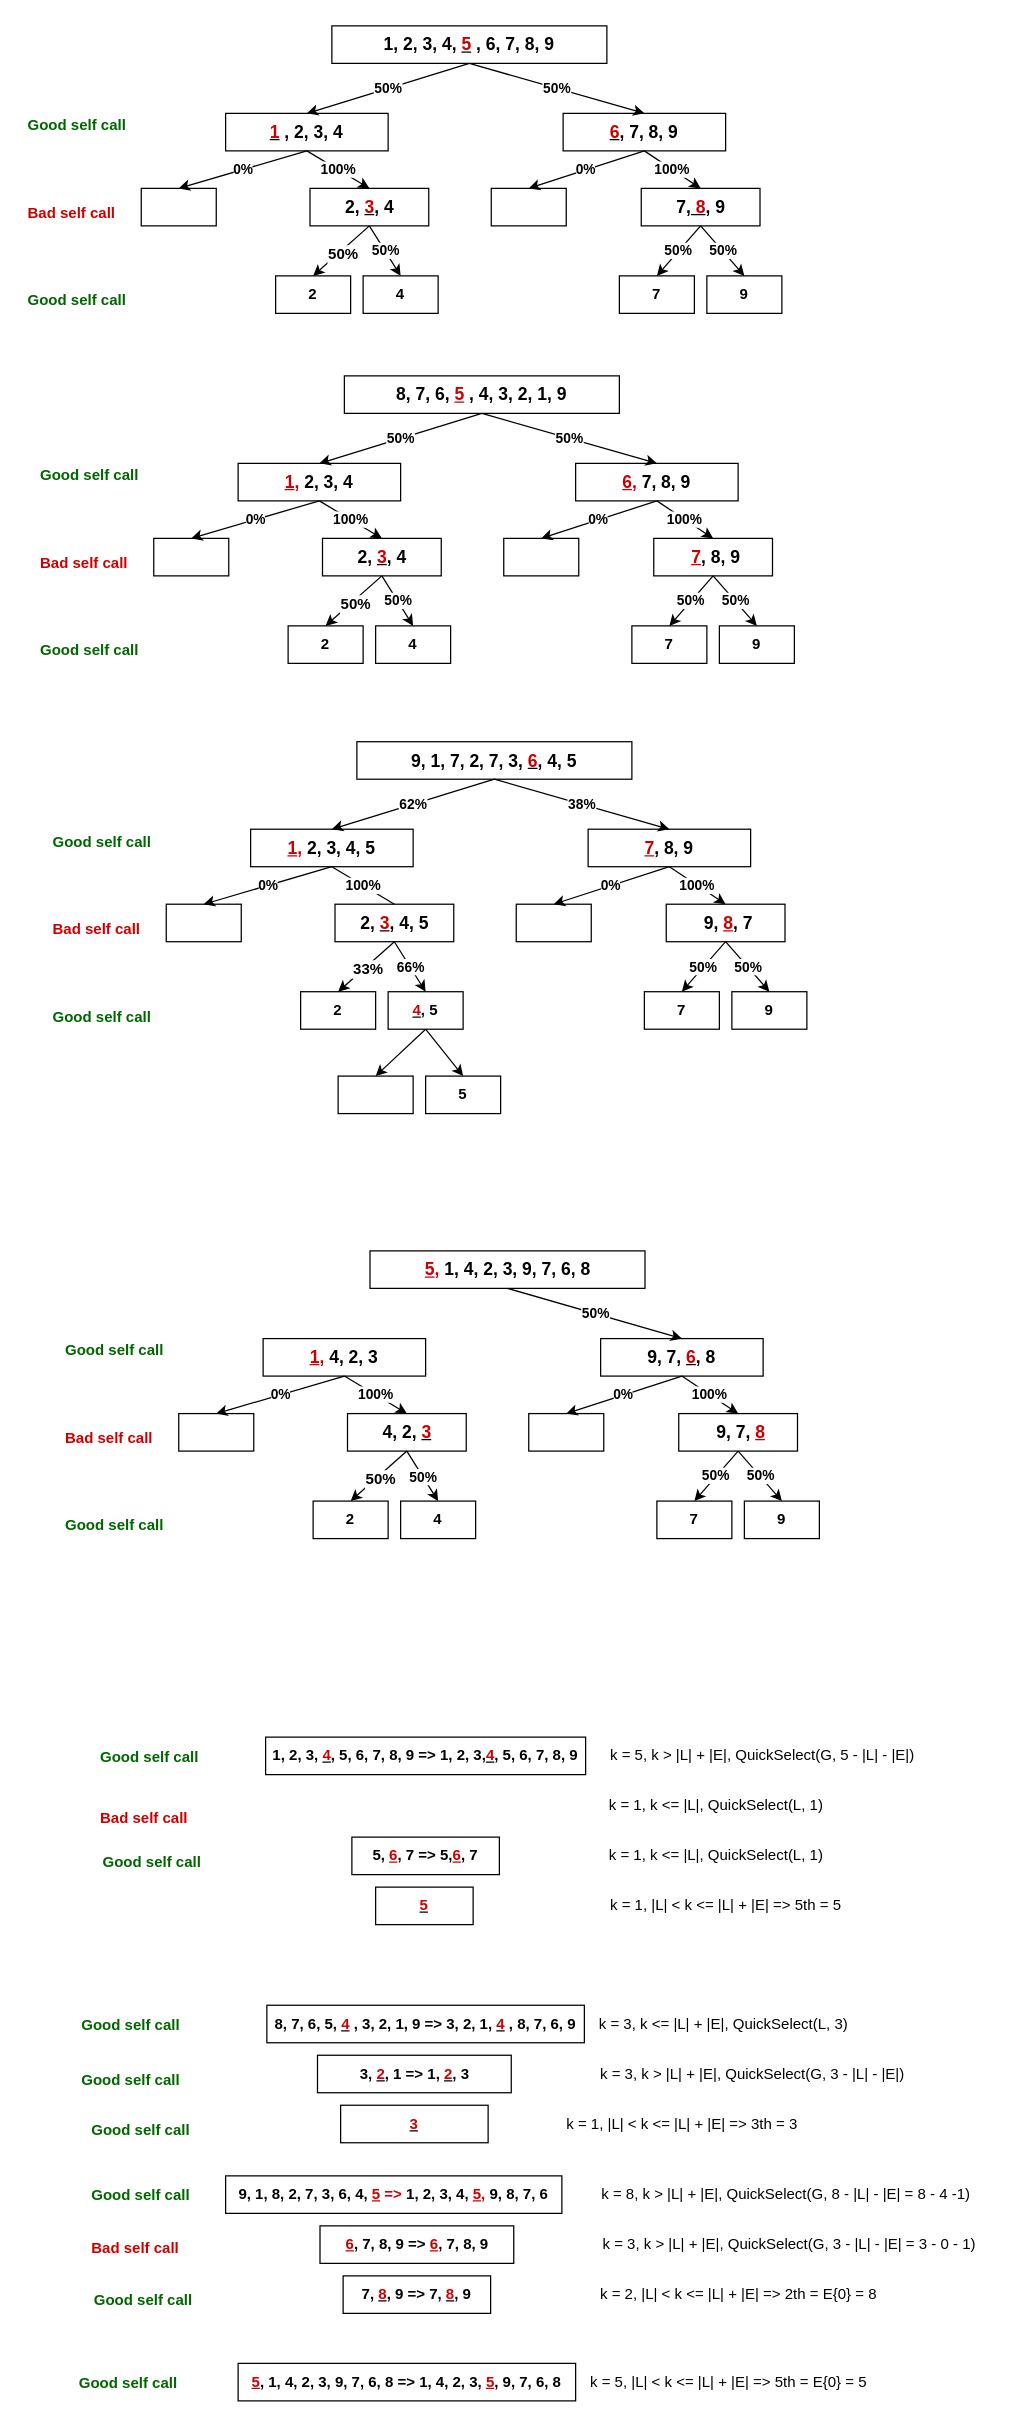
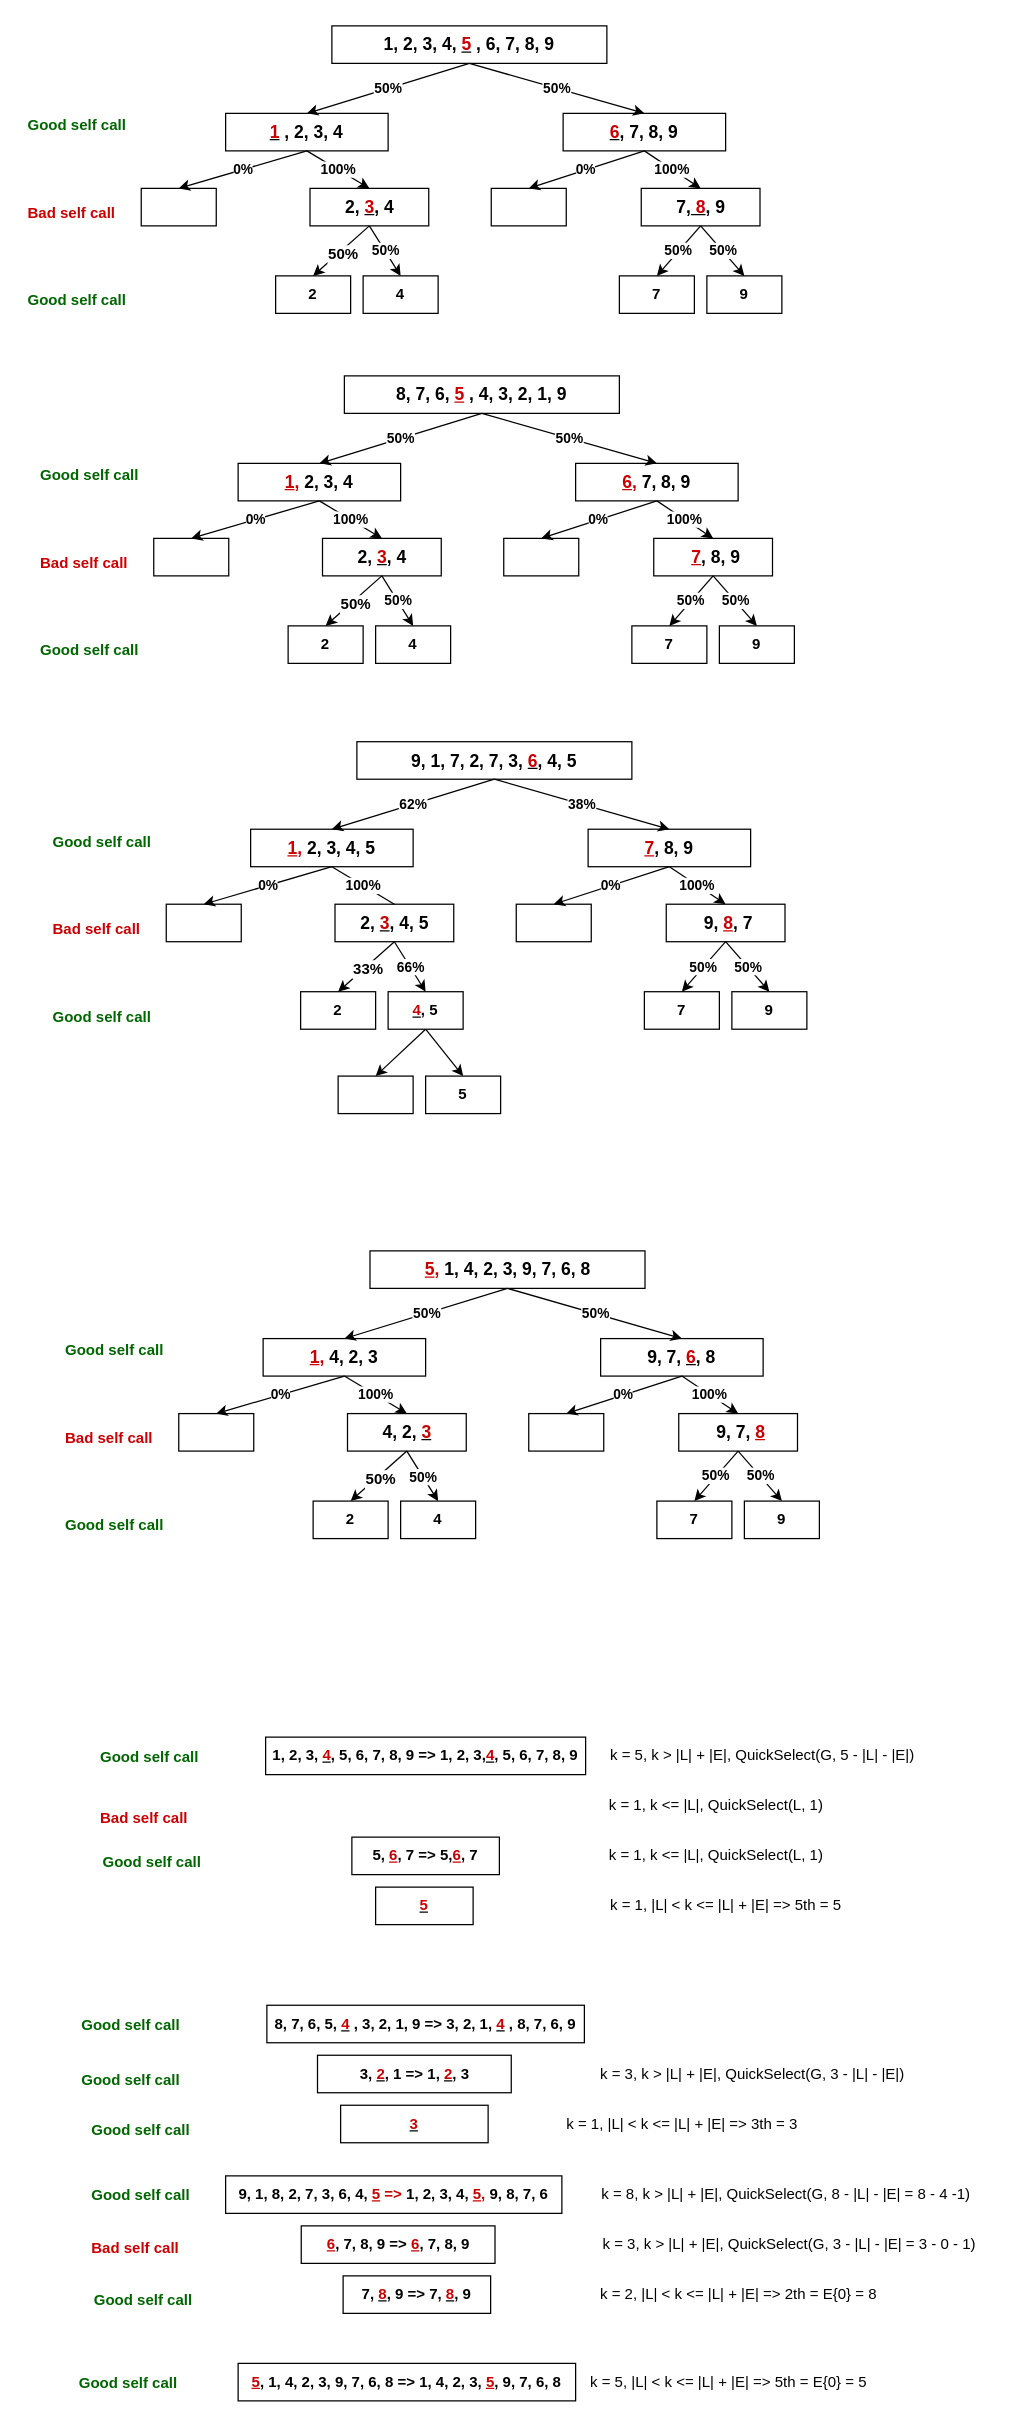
edge "5, 1, 4, 2, 3, 9, 7, 6, 8" -> "1, 4, 2, 3": added, label "50%"
node "k = 3, k <= |L| + |E|, QuickSelect(L, 3)": removed
node "6, 7, 8, 9 => 6, 7, 8, 9": moved (417, 2244) -> (398, 2244)
